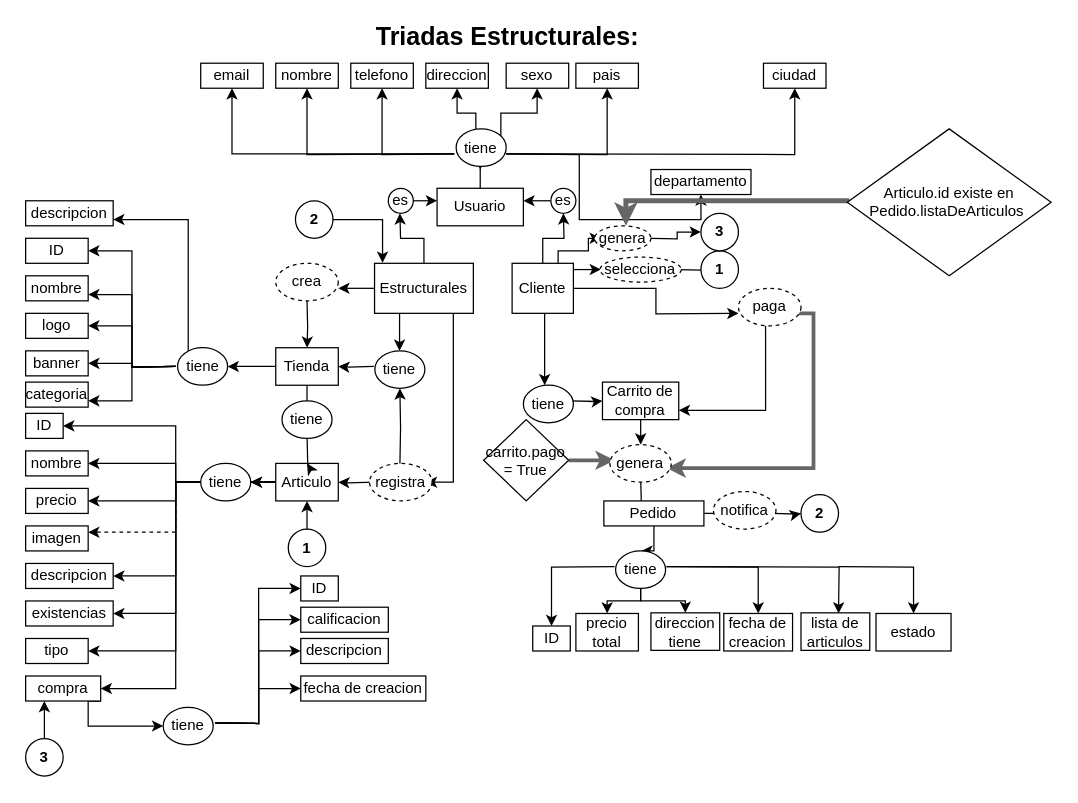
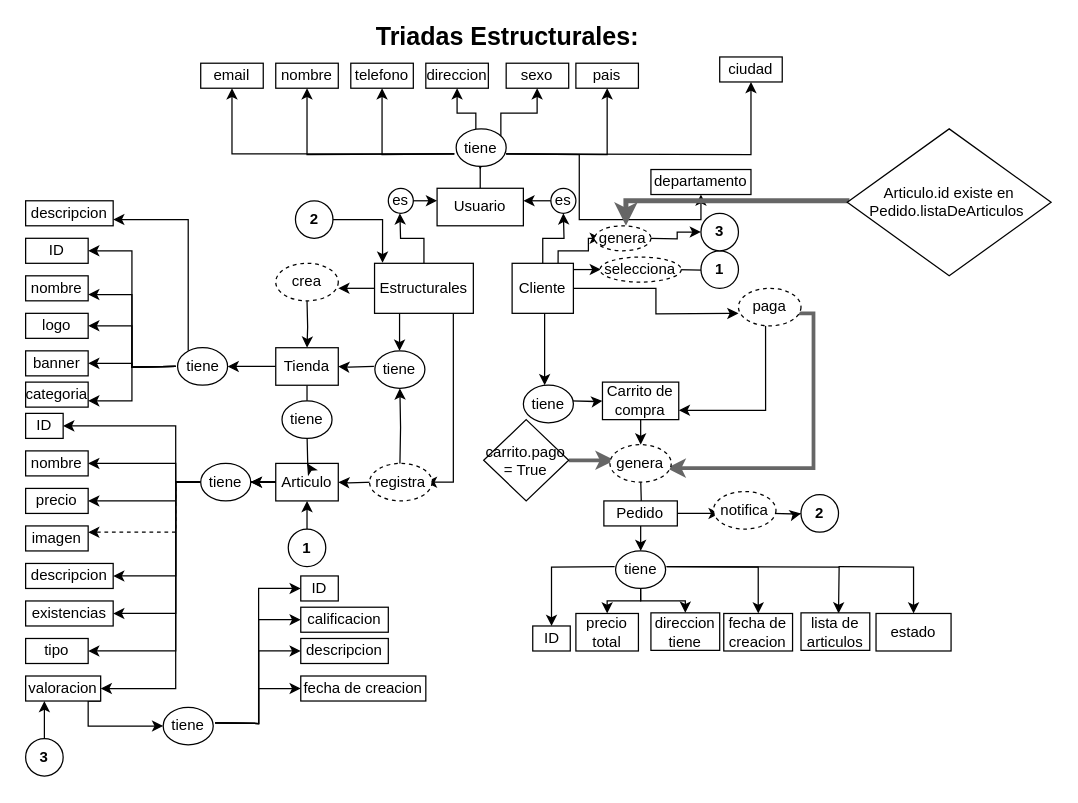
node "ciudad": moved (794, 76) -> (751, 69)
node "Pedido": size 100x25 -> 73x25
node "compra": label "compra" -> "valoracion"
